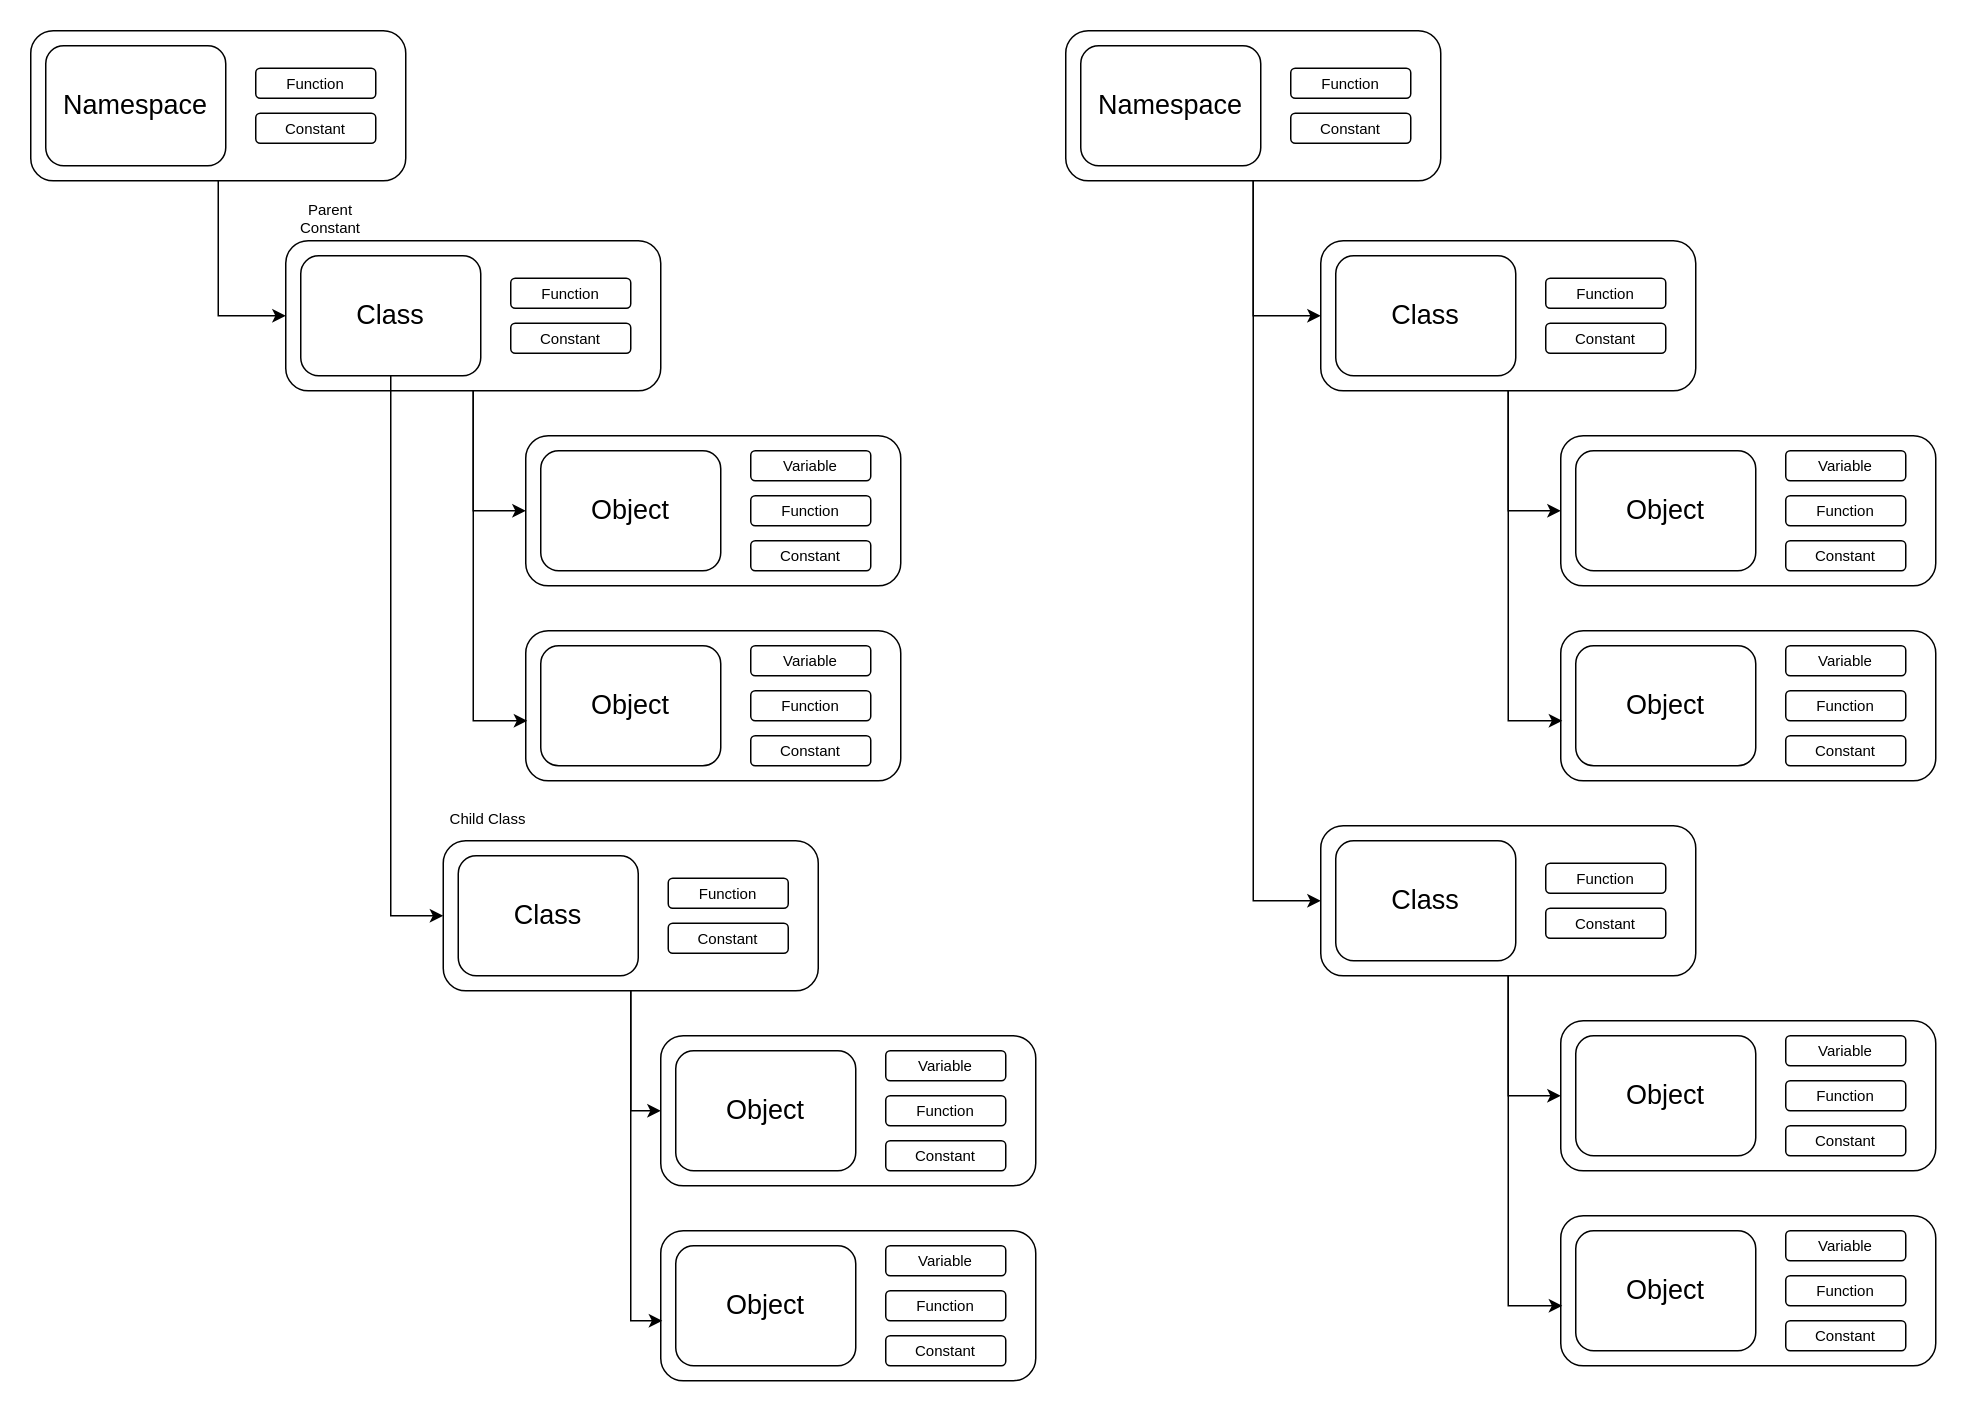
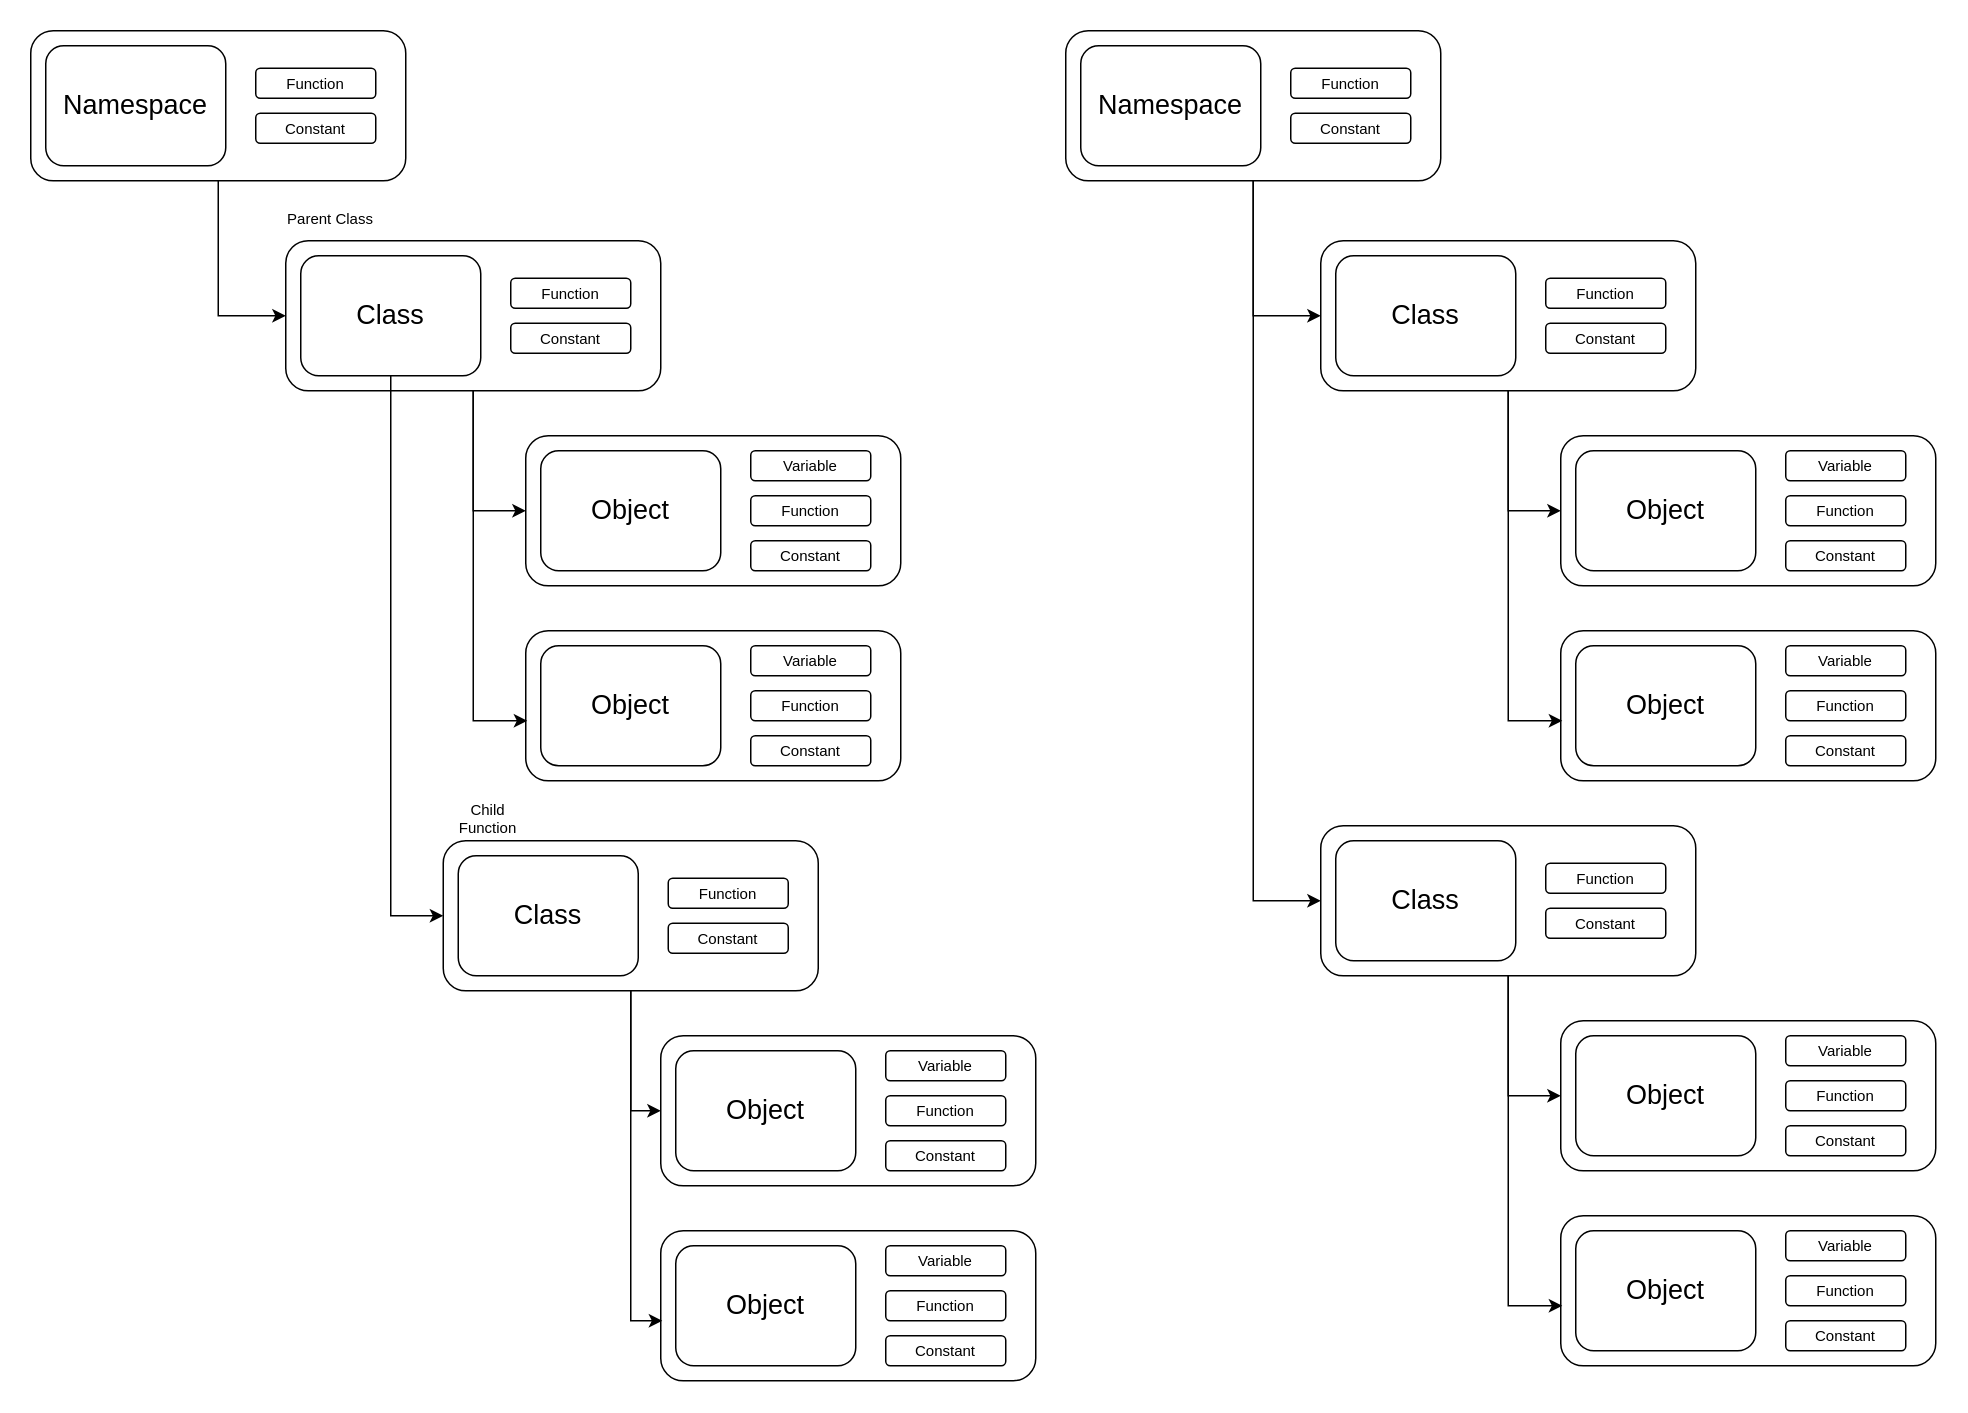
node "Parent Constant": label "Parent Constant" -> "Parent Class"
node "Child Class": label "Child Class" -> "Child Function"
